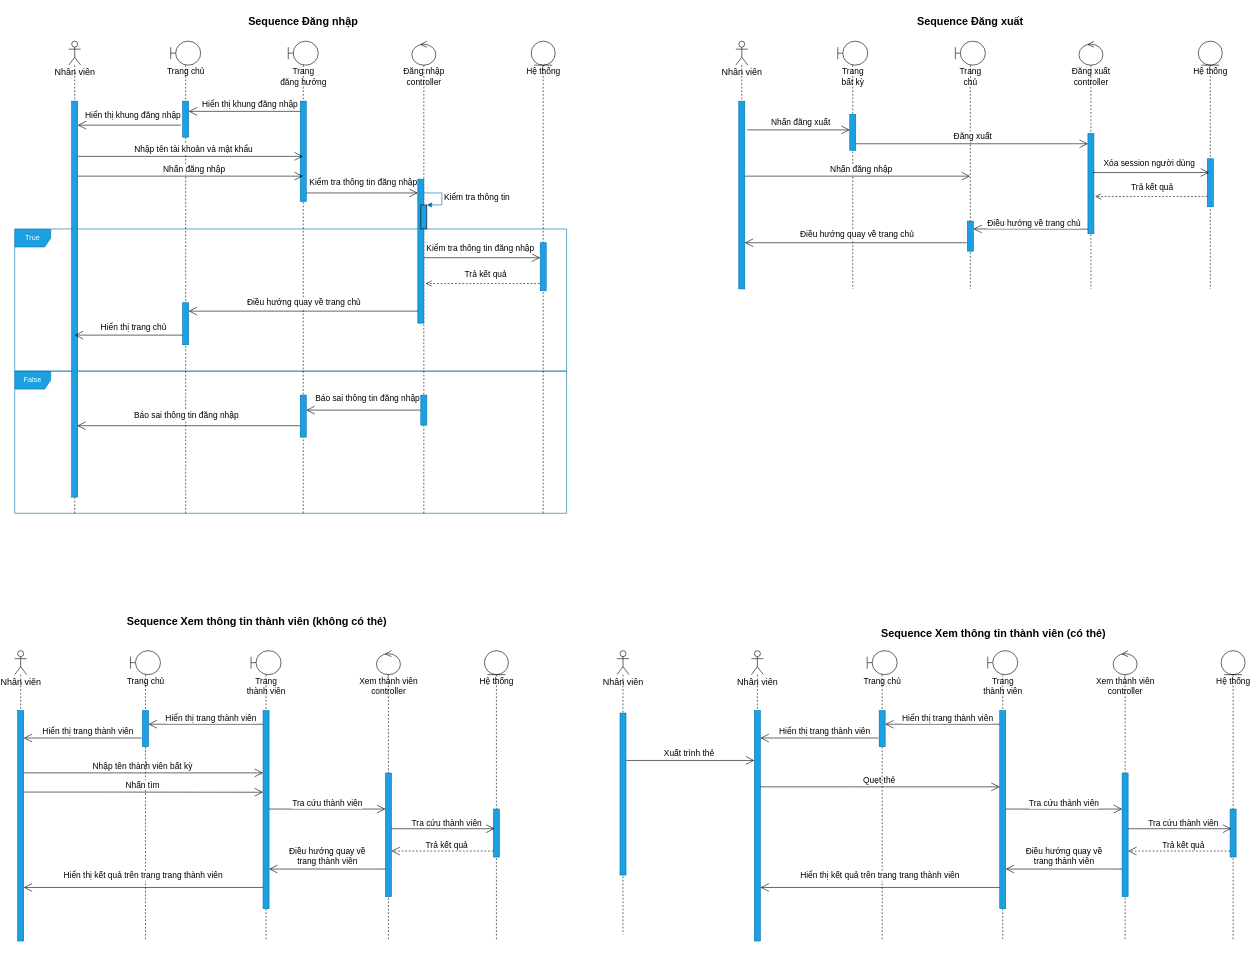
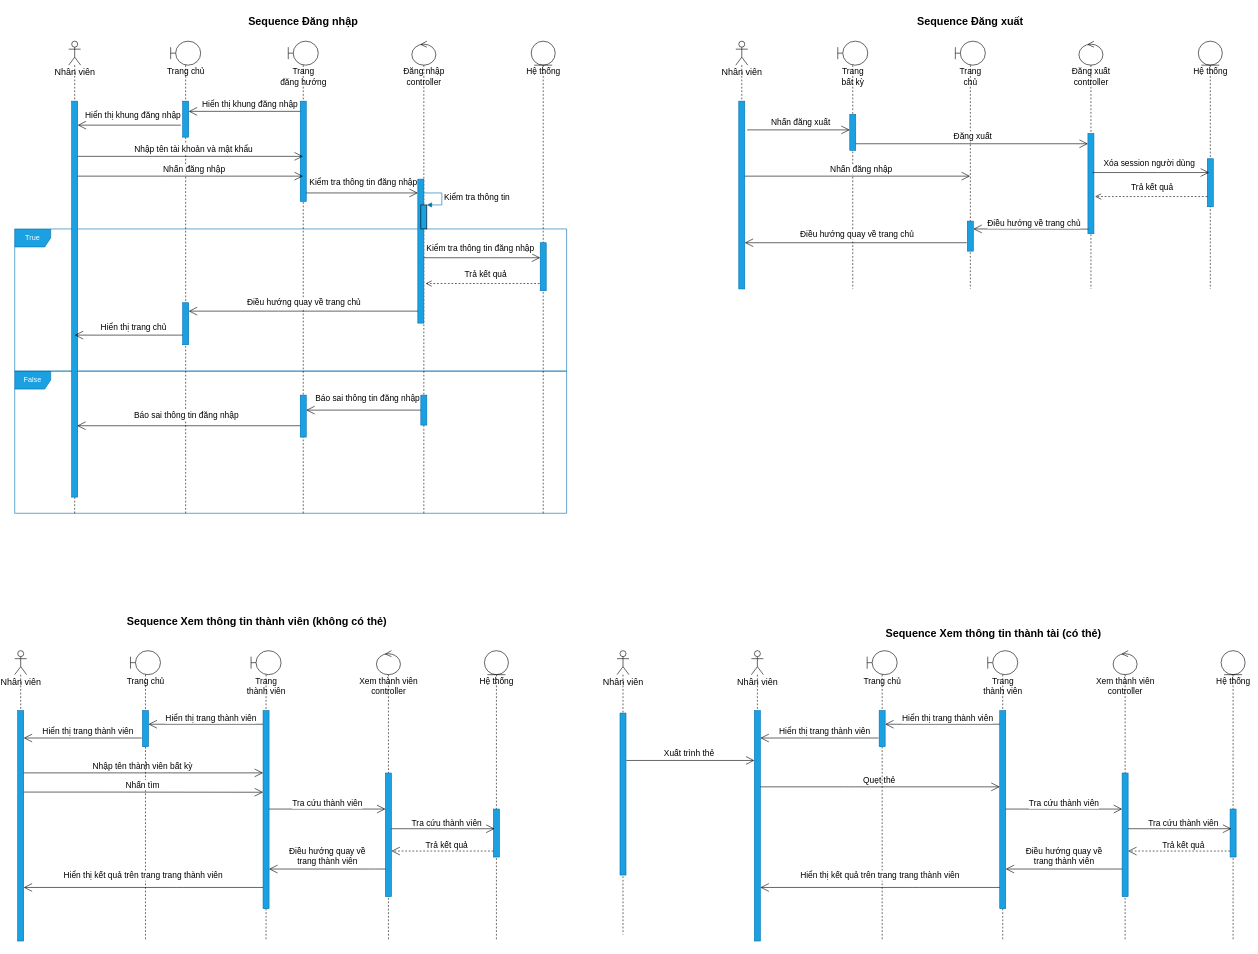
node "Sequence Xem thông tin thành viên (có thẻ)": label "Sequence Xem thông tin thành viên (có thẻ)" -> "Sequence Xem thông tin thành tài (có thẻ)"
